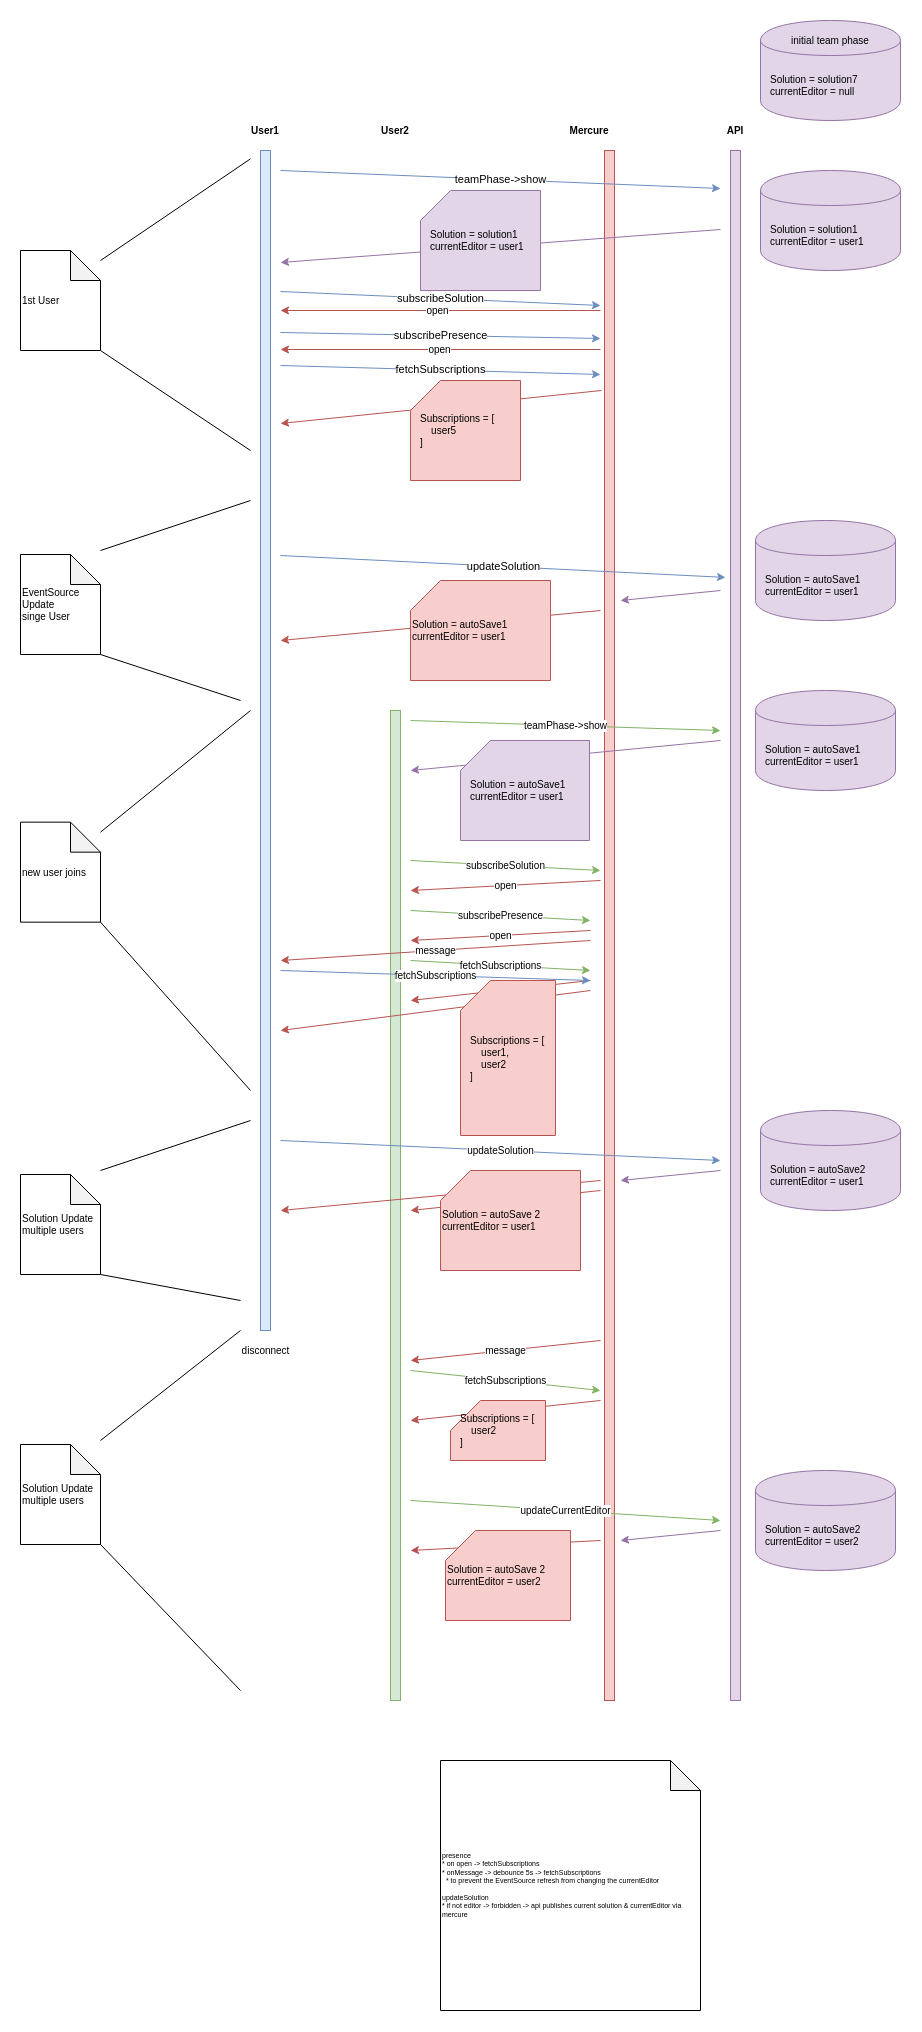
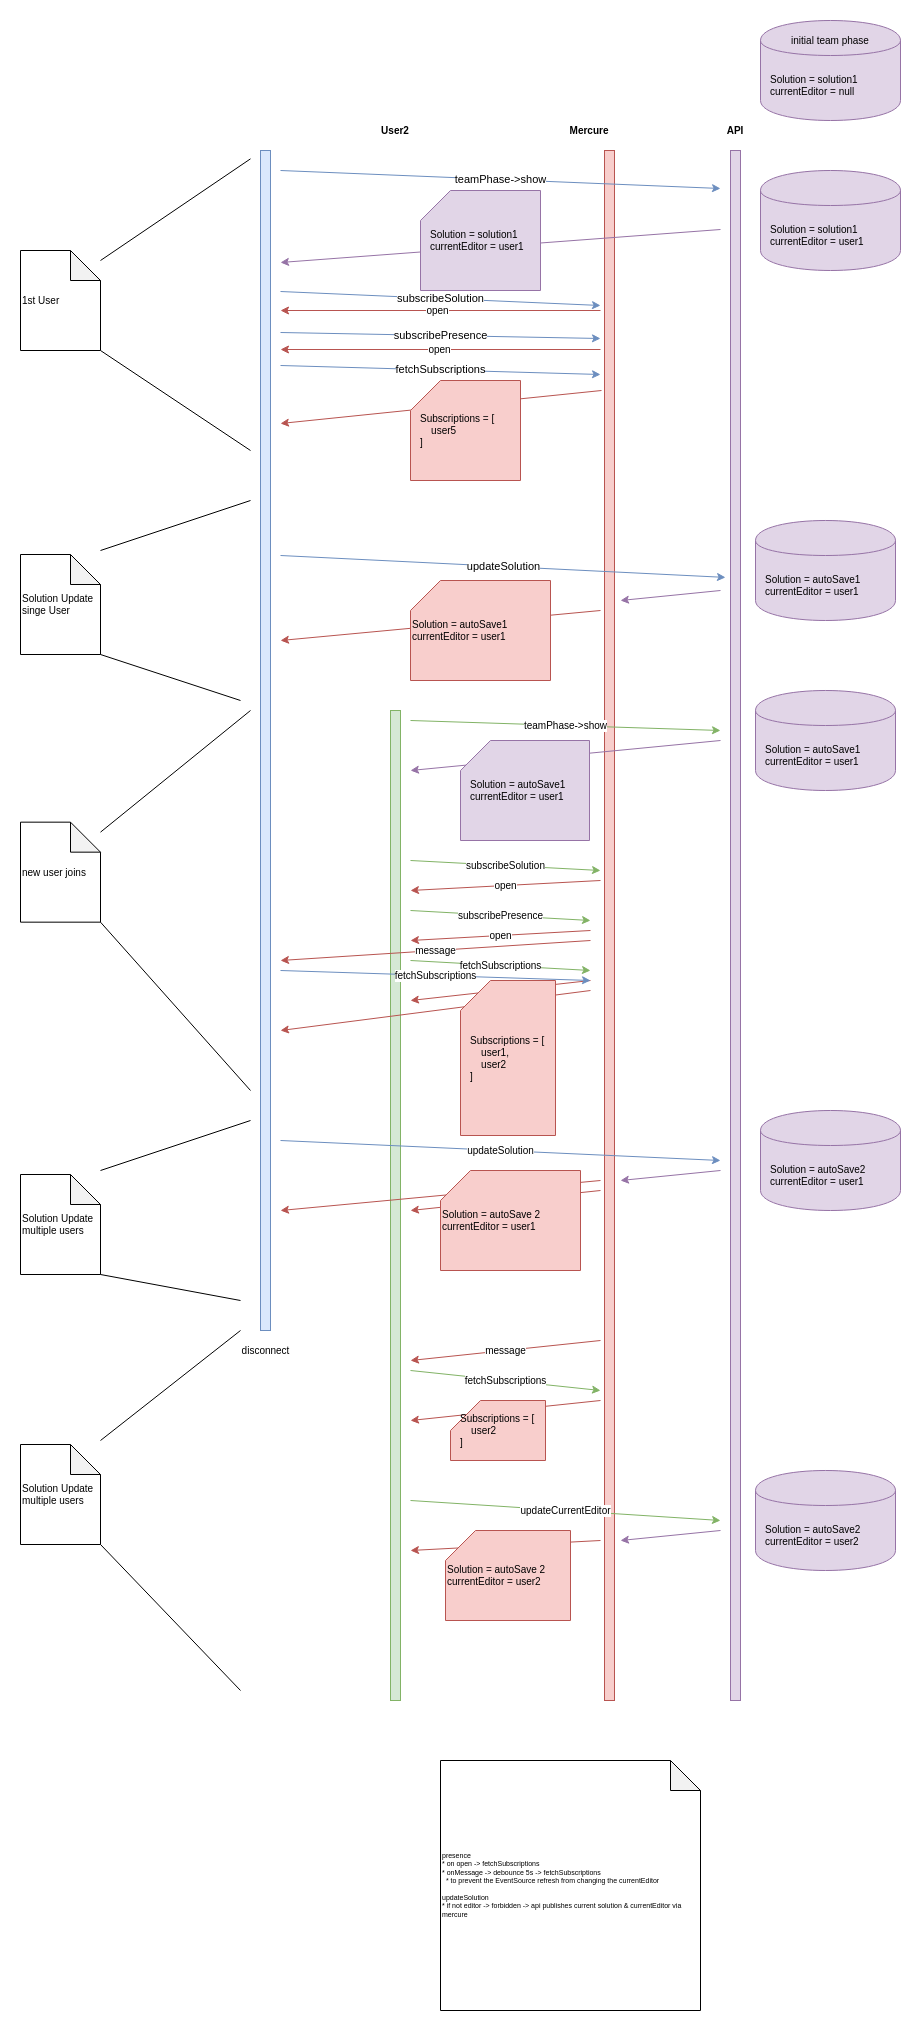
node "Solution = solution7currentEditor = null": label "Solution = solution7currentEditor = null" -> "Solution = solution1currentEditor = null"
node "User1": removed
node "EventSource Update singe User": label "EventSource Update singe User" -> "Solution Update singe User"
